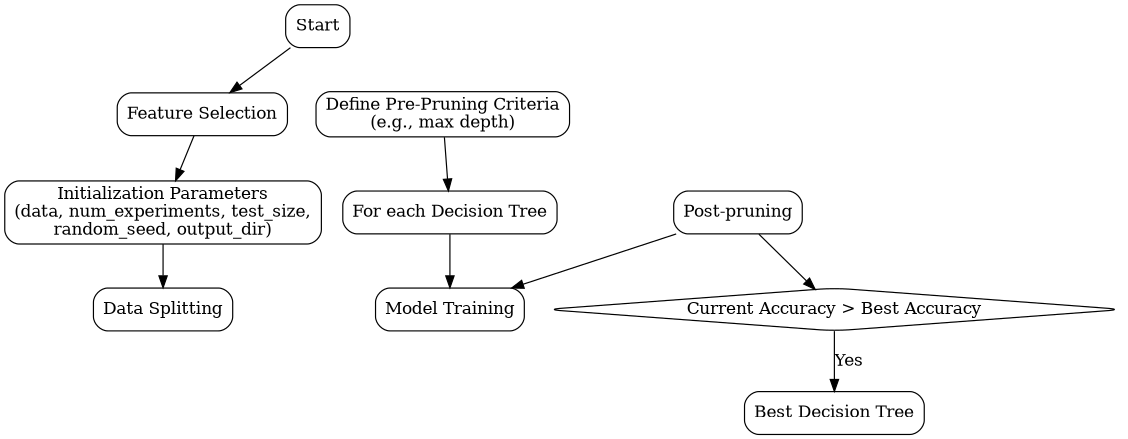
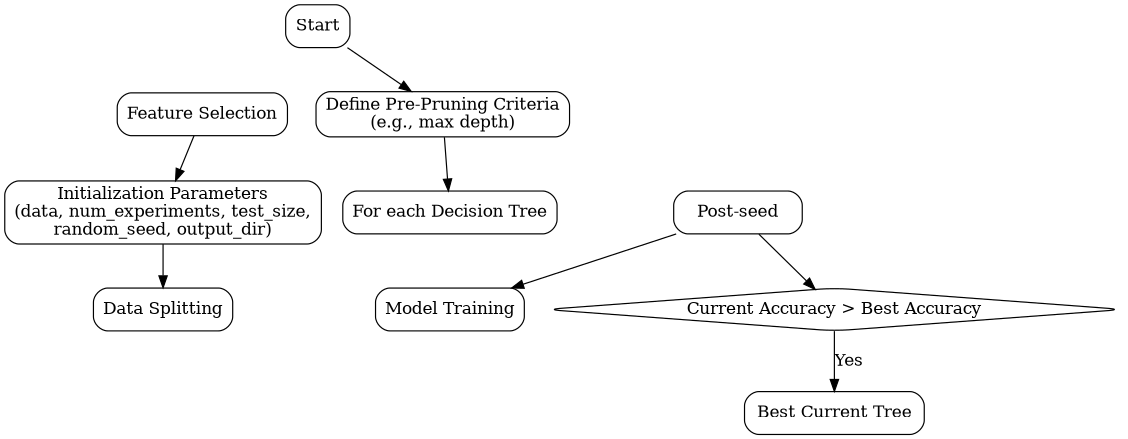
edge "Start" -> "Feature Selection": now "Start" -> "Define Pre-Pruning Criteria (e.g., max depth)"
node "Post-pruning": label "Post-pruning" -> "Post-seed"
edge "For each Decision Tree" -> "Model Training": removed
node "Best Decision Tree": label "Best Decision Tree" -> "Best Current Tree"
